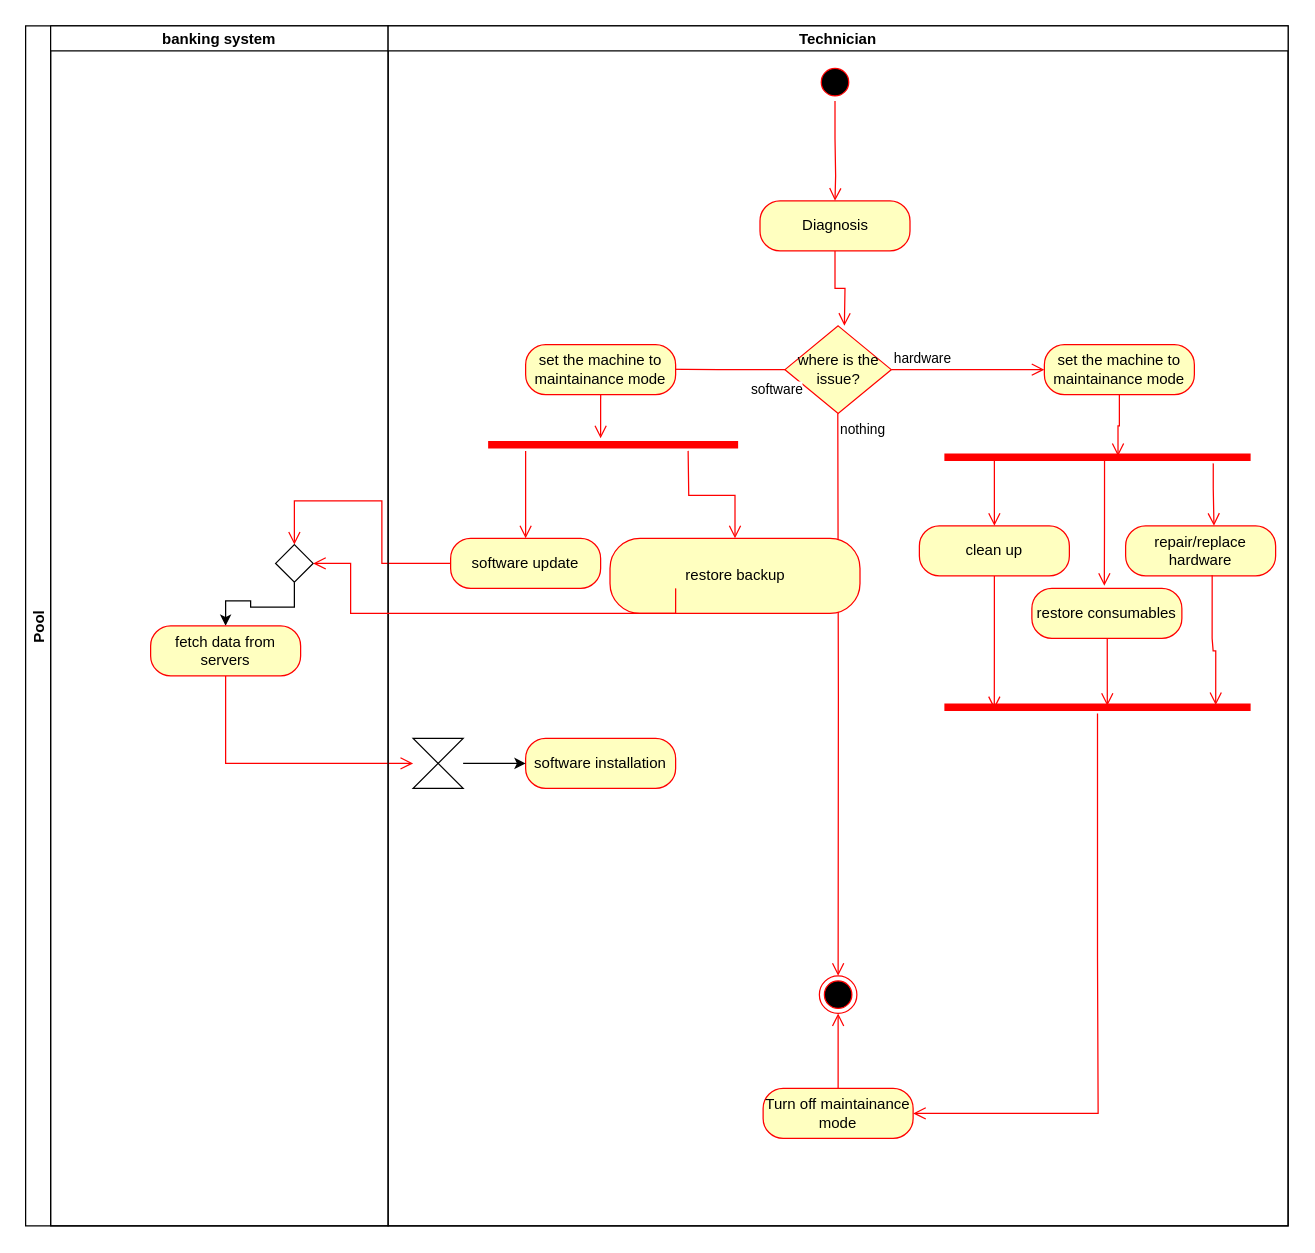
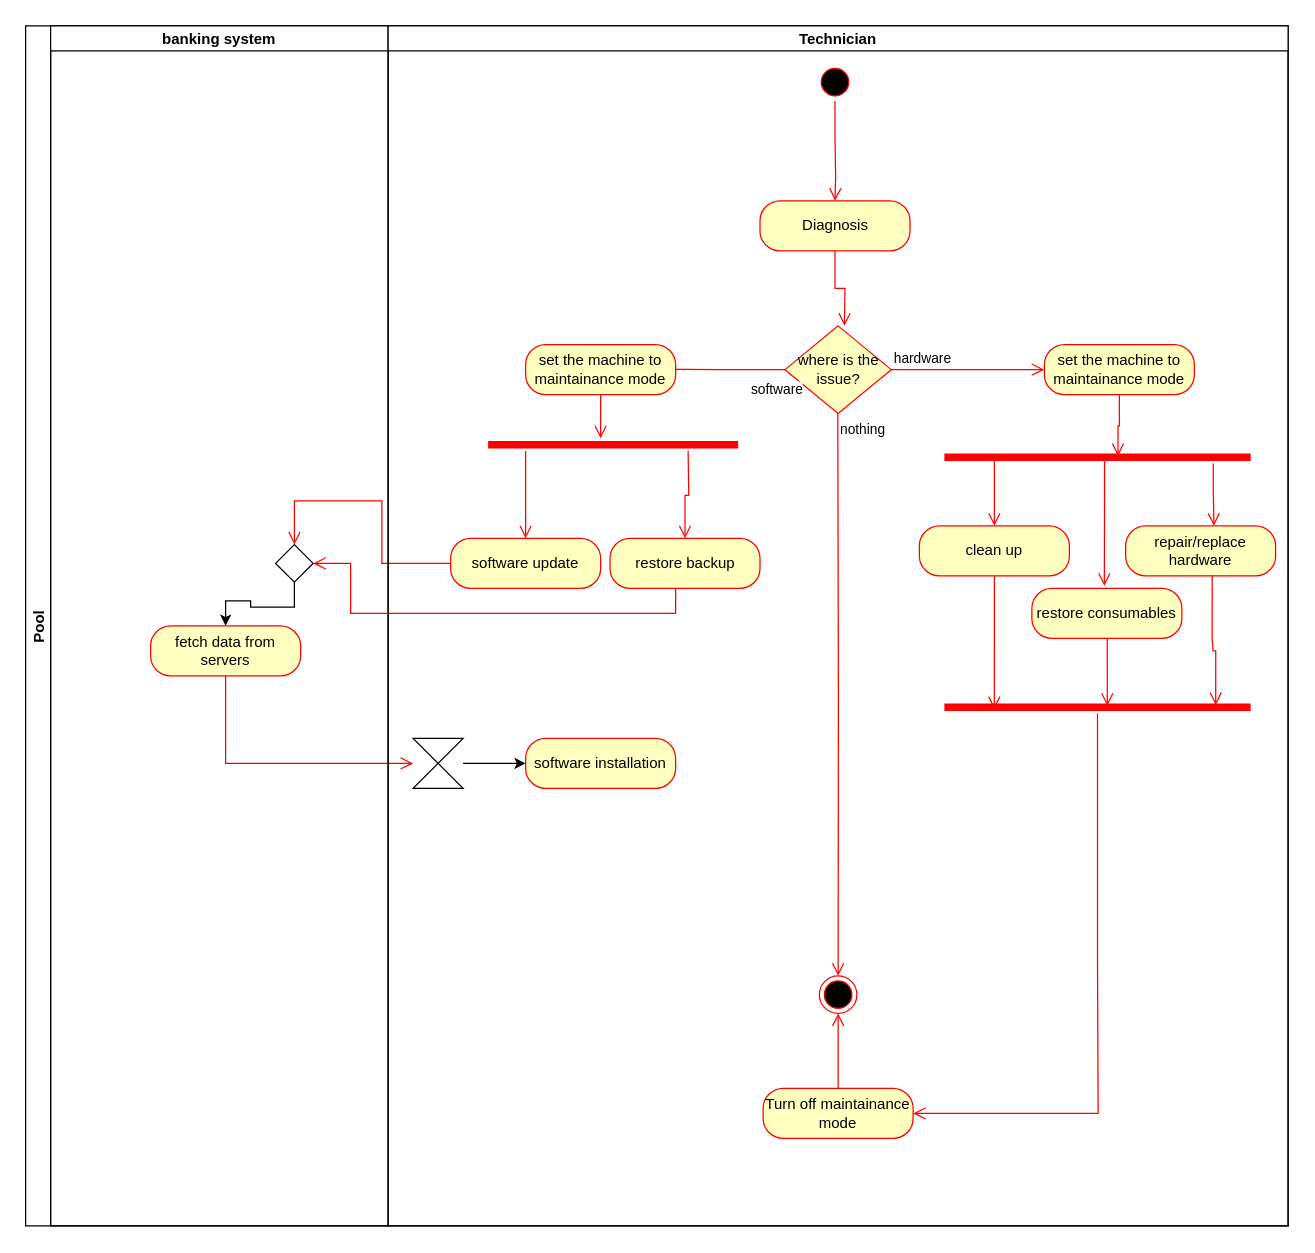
node "restore backup": size 250x75 -> 150x50
